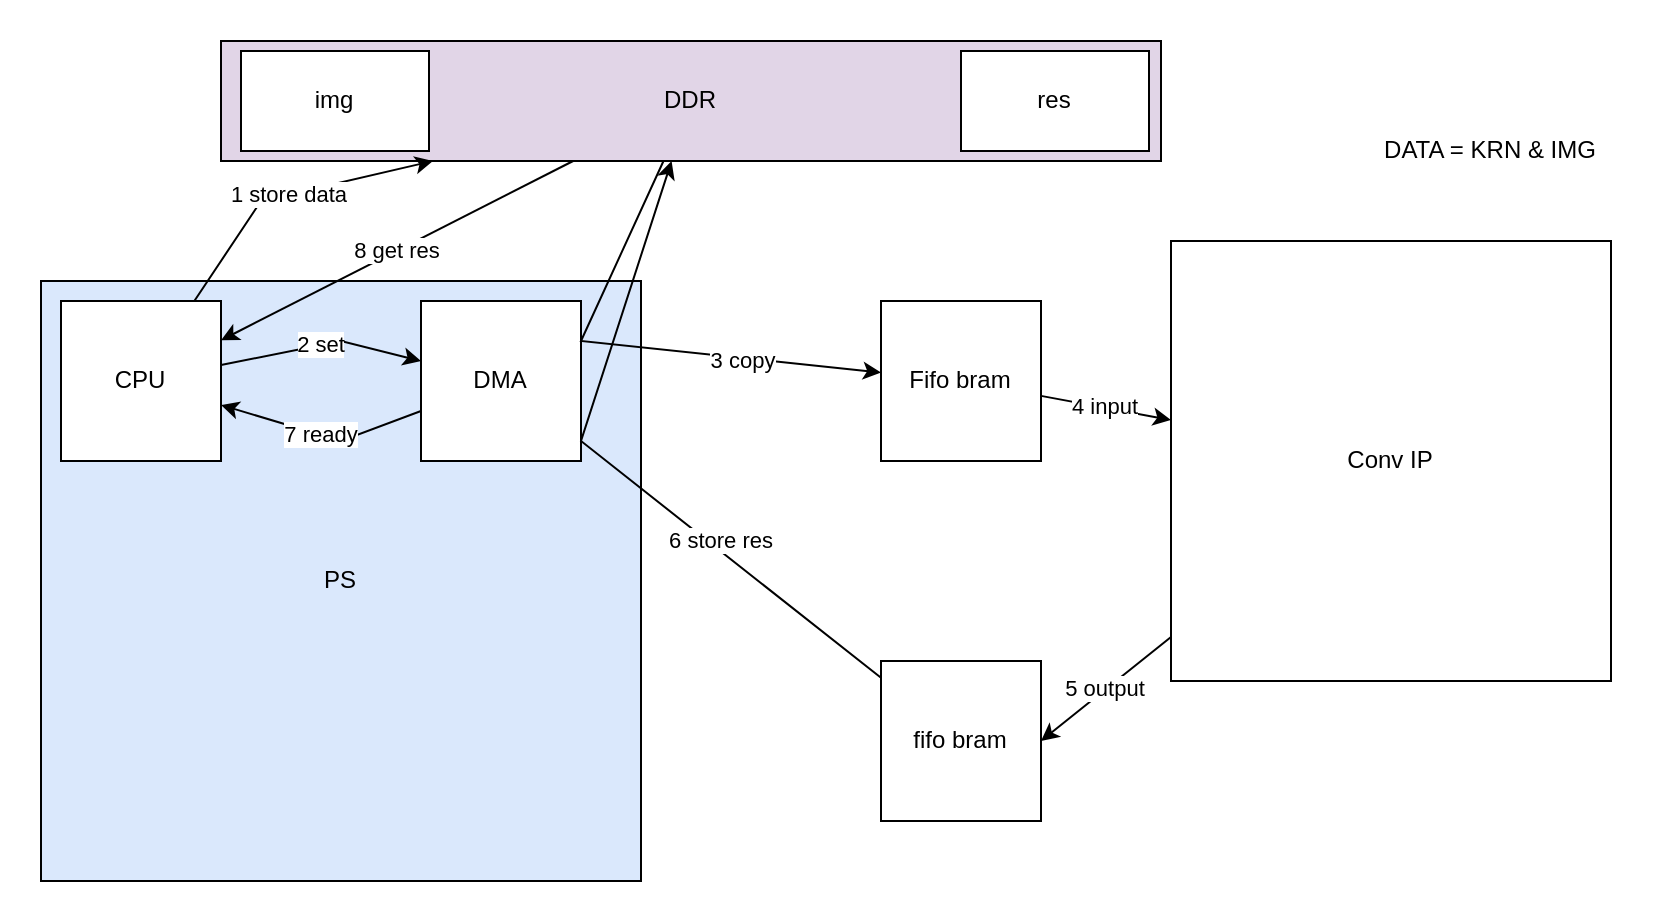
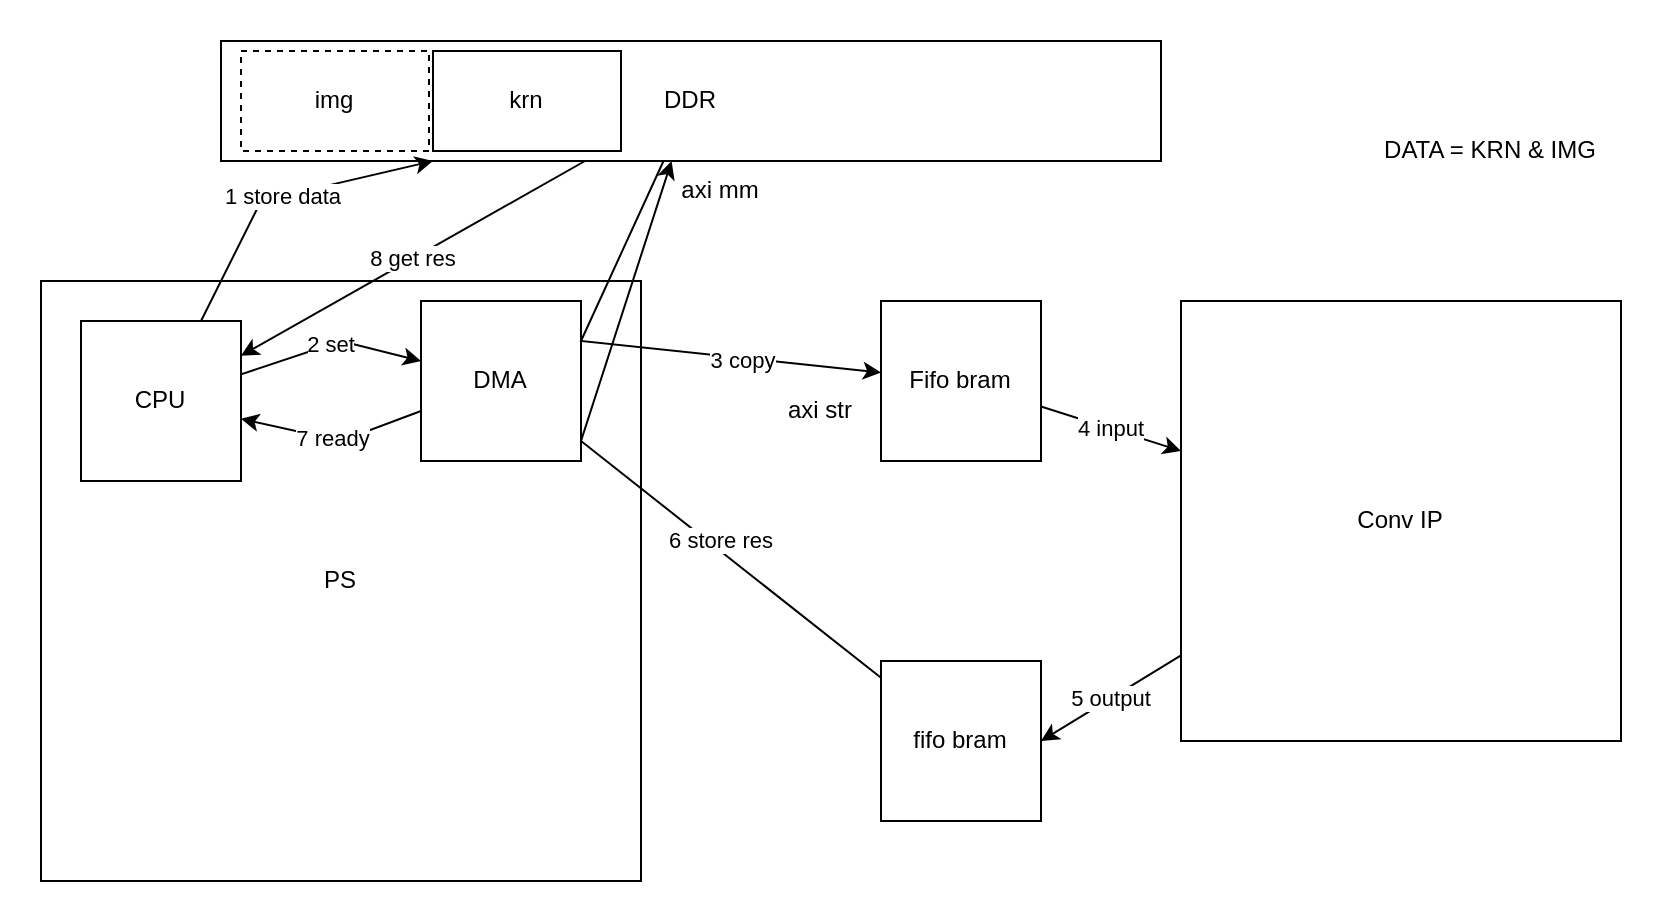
node "img": style solid -> dashed
node "krn": added
node "DDR": fillcolor #e1d5e7 -> #ffffff
node "res": removed
node "axi mm": added
node "CPU": moved (141, 381) -> (161, 401)
node "axi str": added
node "Conv IP": moved (1391, 461) -> (1401, 521)
node "PS": fillcolor #dae8fc -> #ffffff
